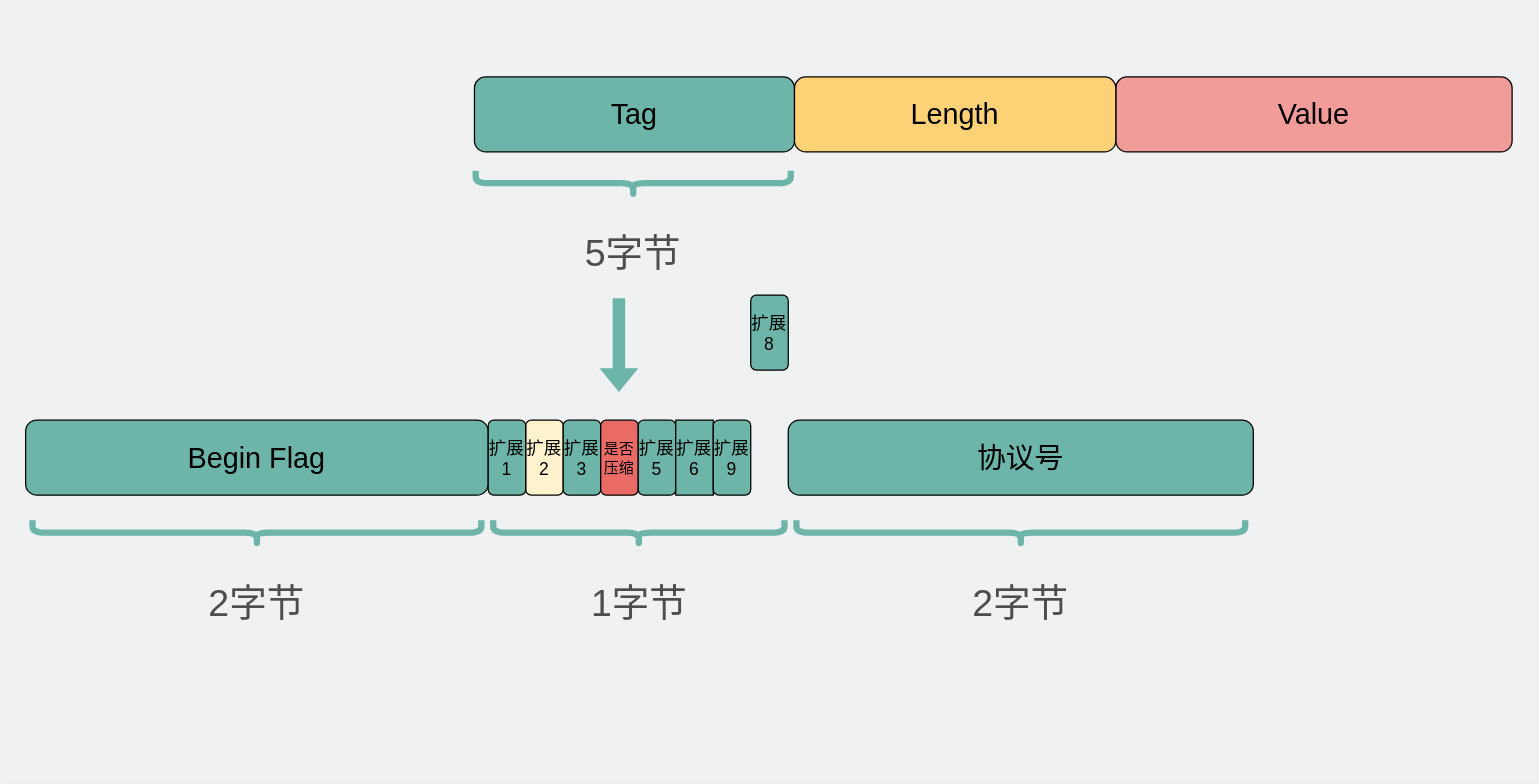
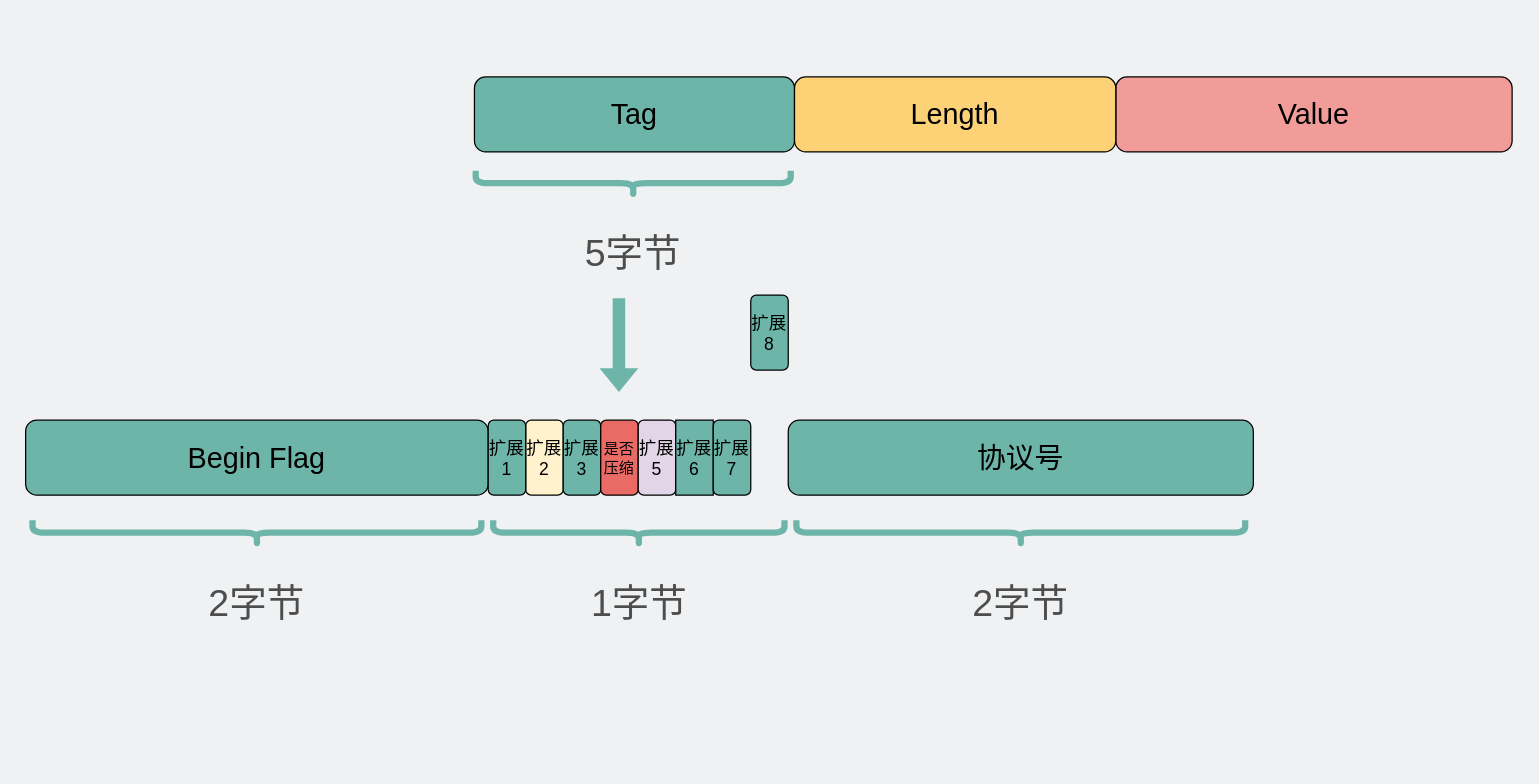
node "扩展5": fillcolor #6db5a8 -> #e1d5e7
node "扩展9": label "扩展9" -> "扩展7"
